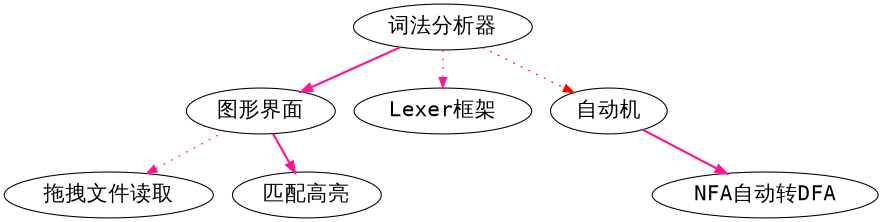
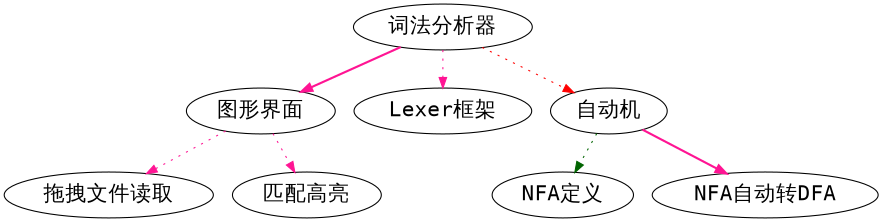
edge "图形界面" -> "匹配高亮": style bold -> dotted
node "NFA定义": added
